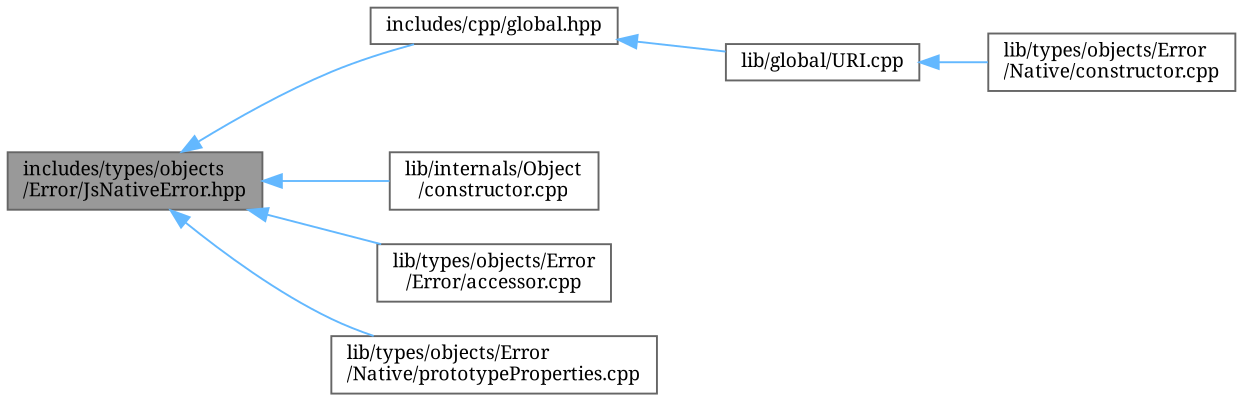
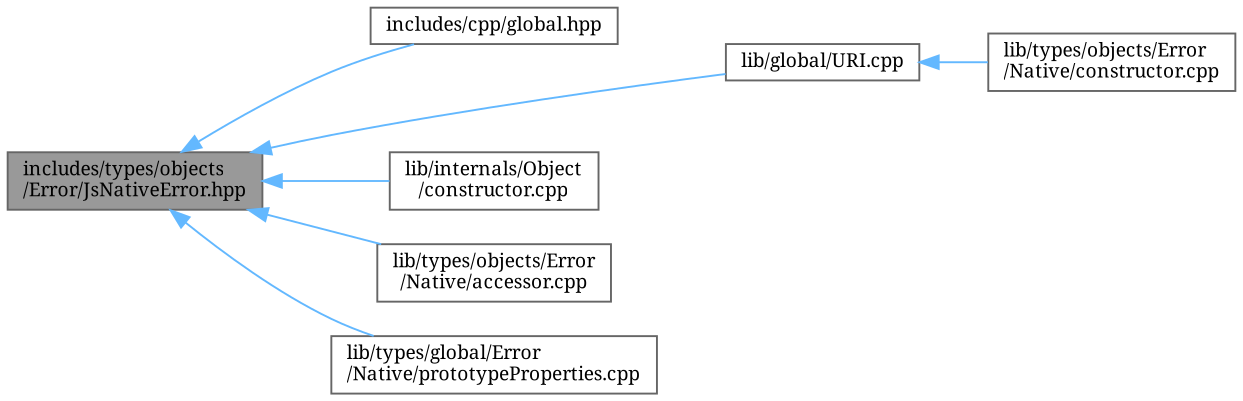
edge "lib/global/URI.cpp" -> "includes/cpp/global.hpp": now "lib/global/URI.cpp" -> "includes/types/objects /Error/JsNativeError.hpp"
node "lib/types/objects/Error /Error/accessor.cpp": label "lib/types/objects/Error /Error/accessor.cpp" -> "lib/types/objects/Error /Native/accessor.cpp"
node "lib/types/objects/Error /Native/prototypeProperties.cpp": label "lib/types/objects/Error /Native/prototypeProperties.cpp" -> "lib/types/global/Error /Native/prototypeProperties.cpp"
